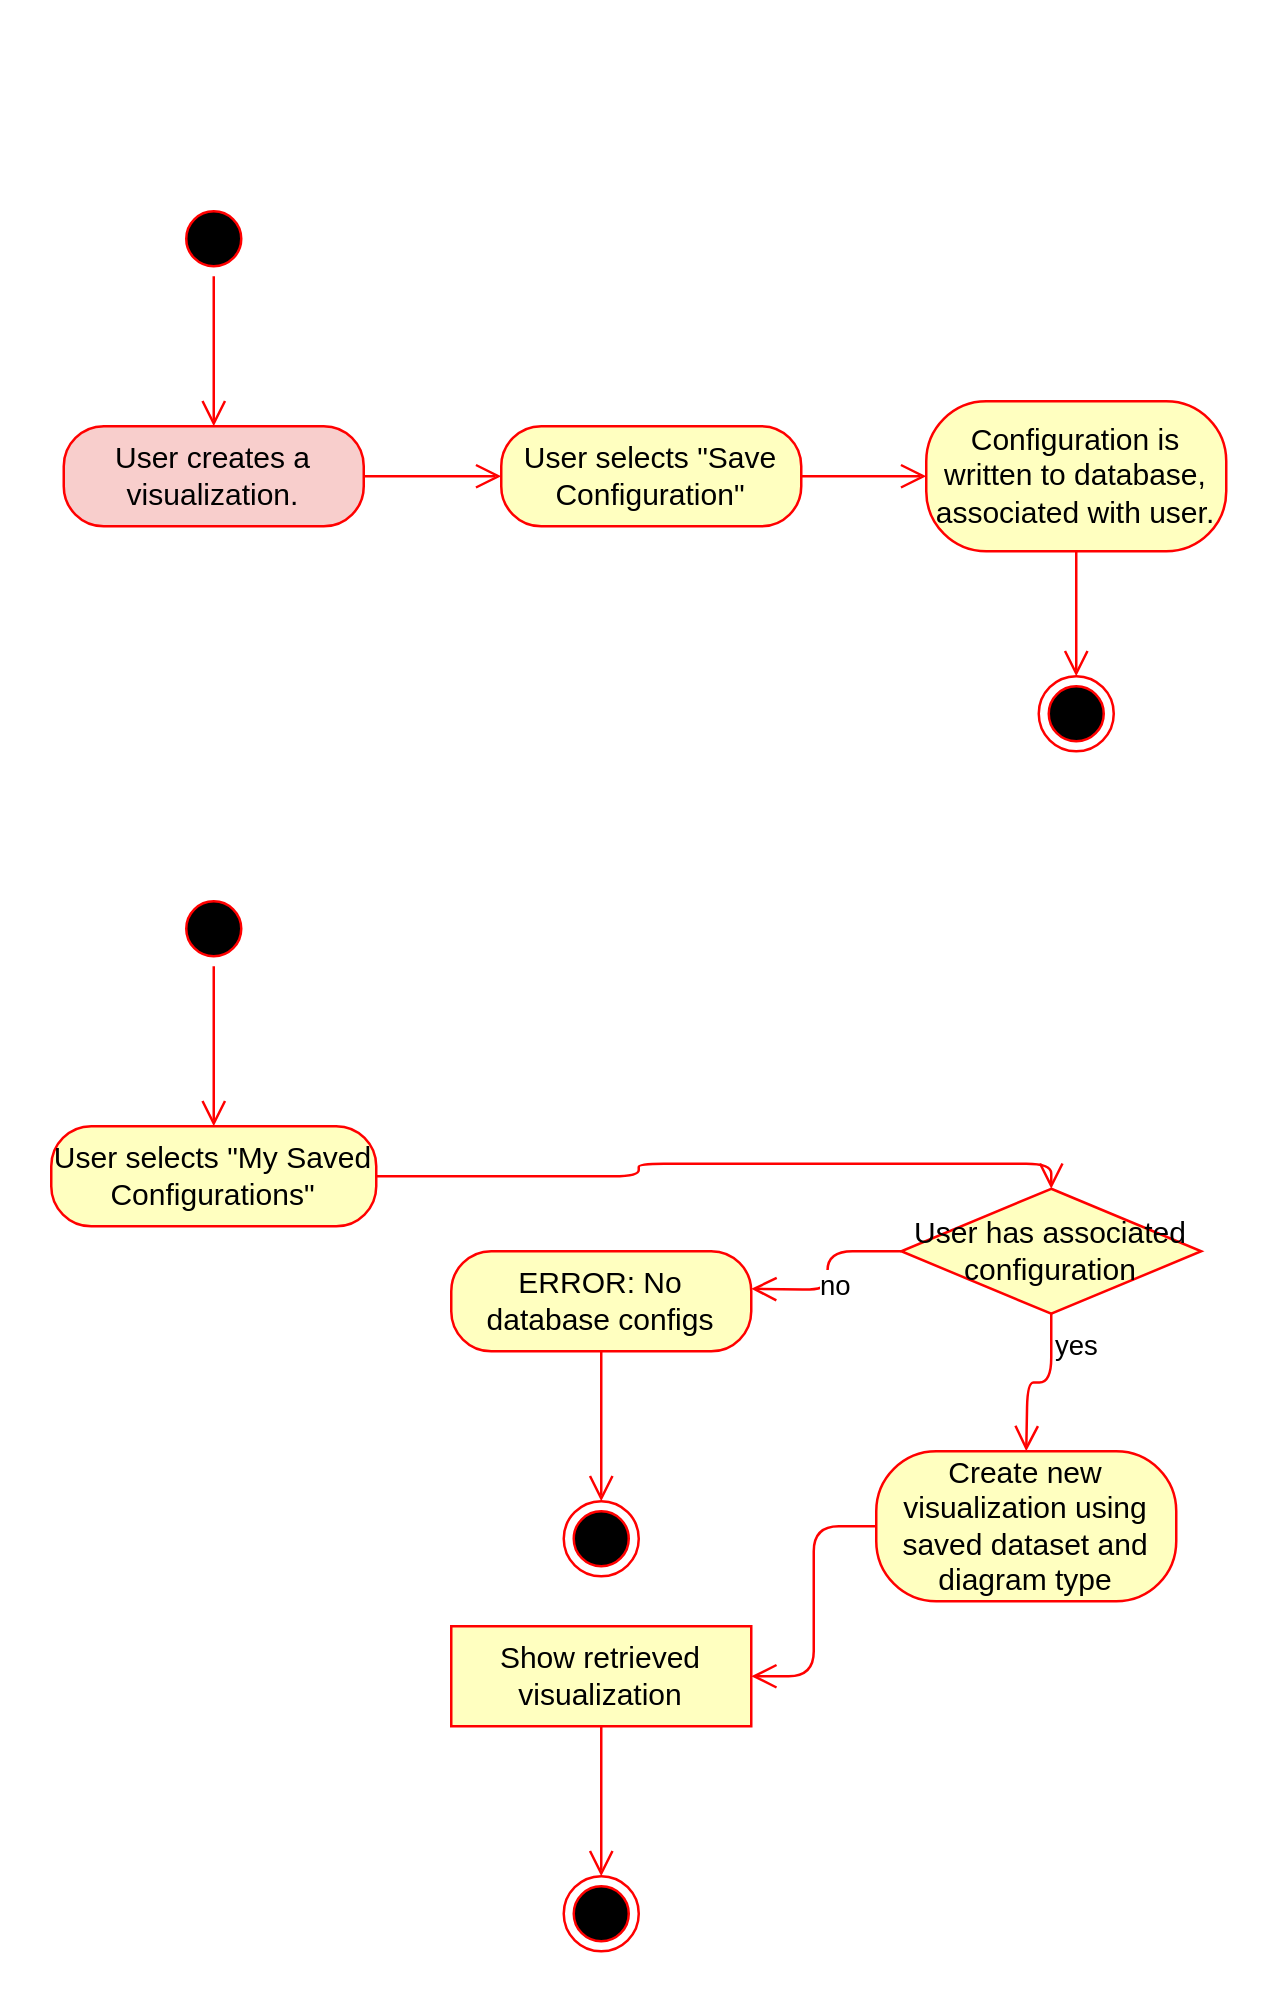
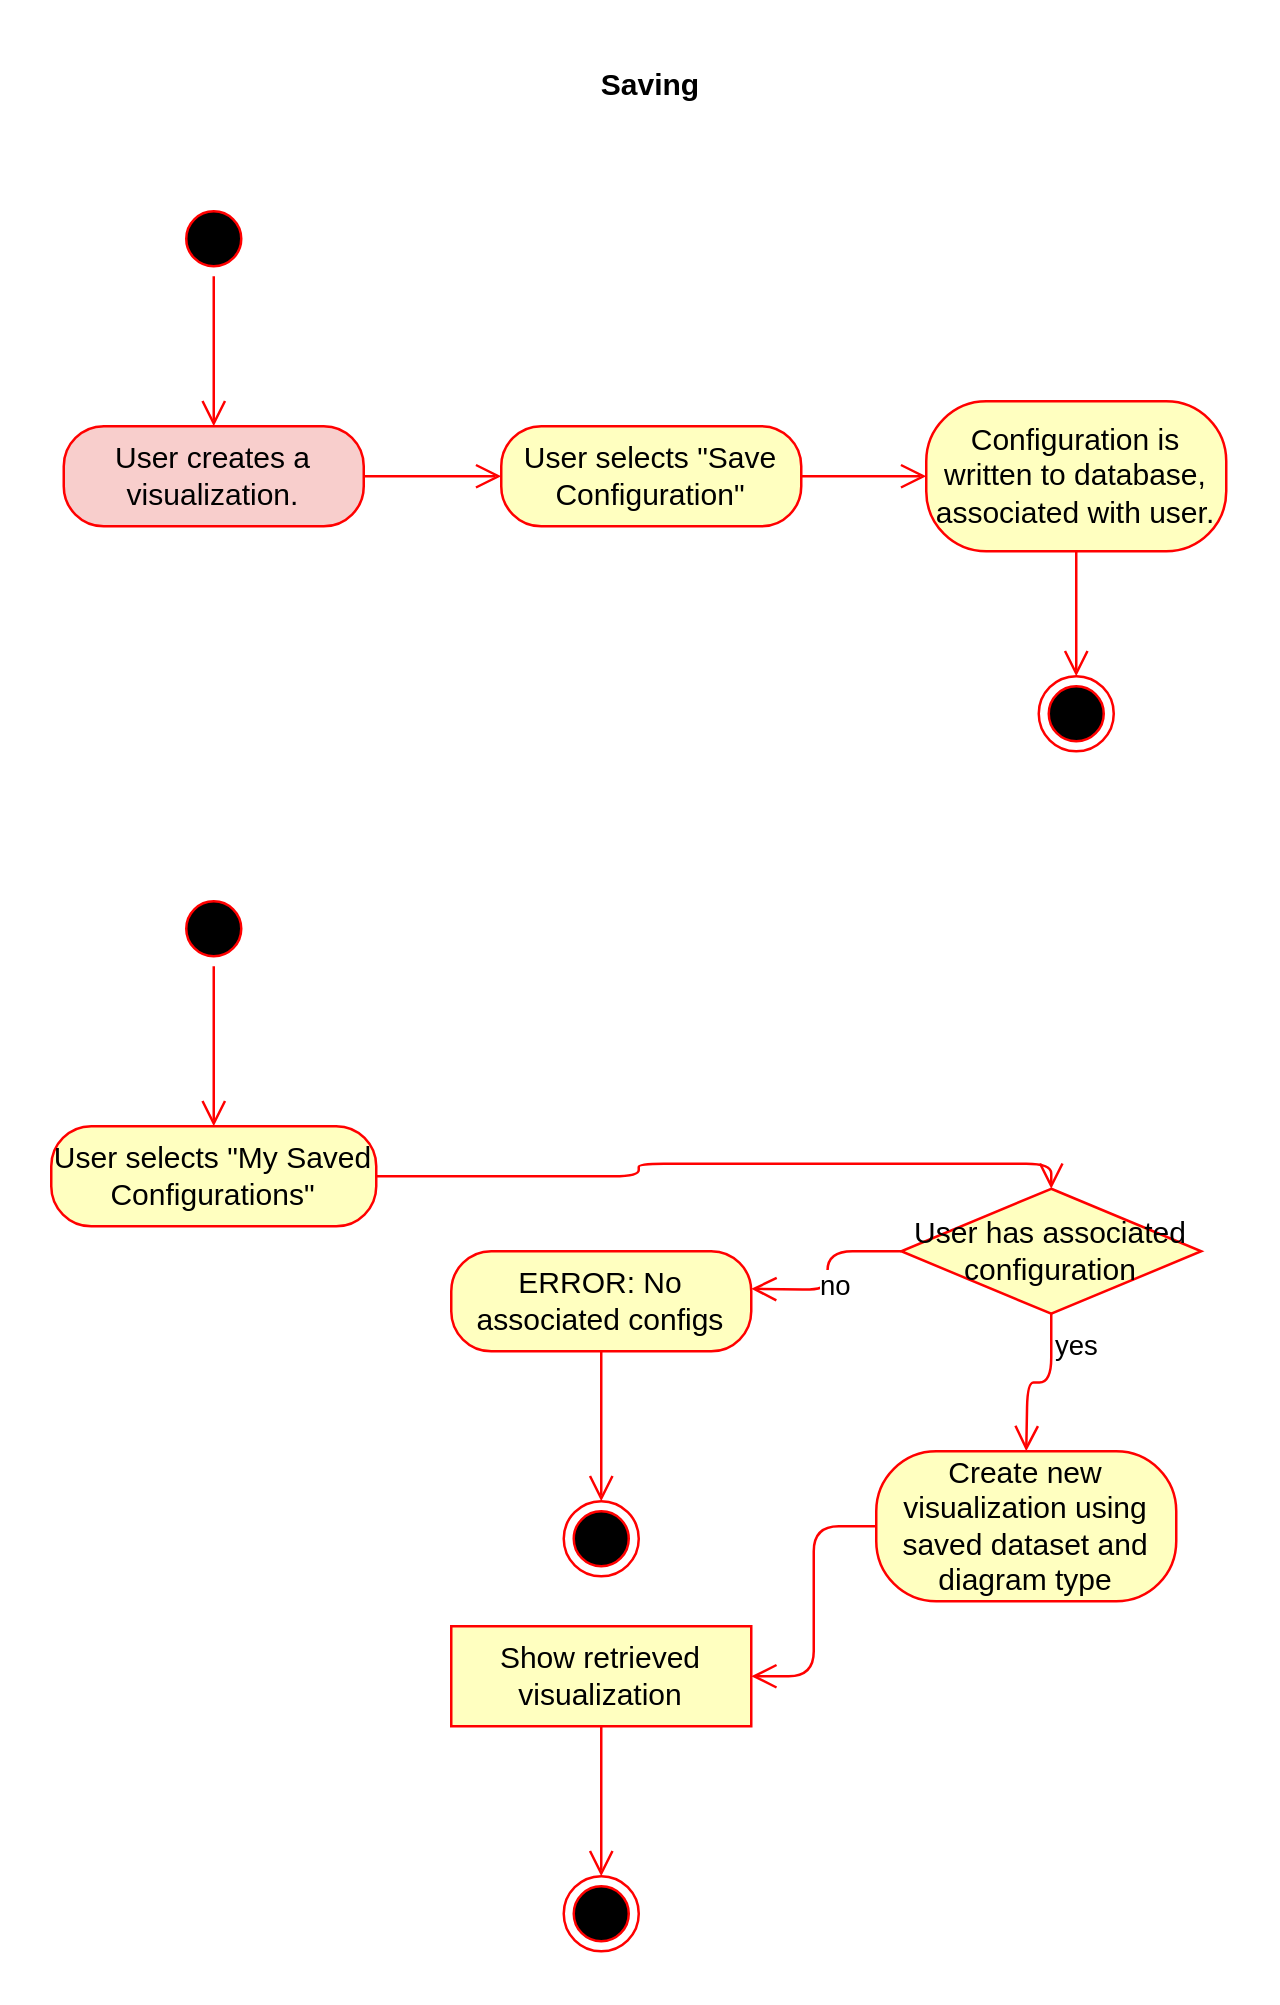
node "Saving": added
node "ERROR: No database configs": label "ERROR: No database configs" -> "ERROR: No associated configs"
